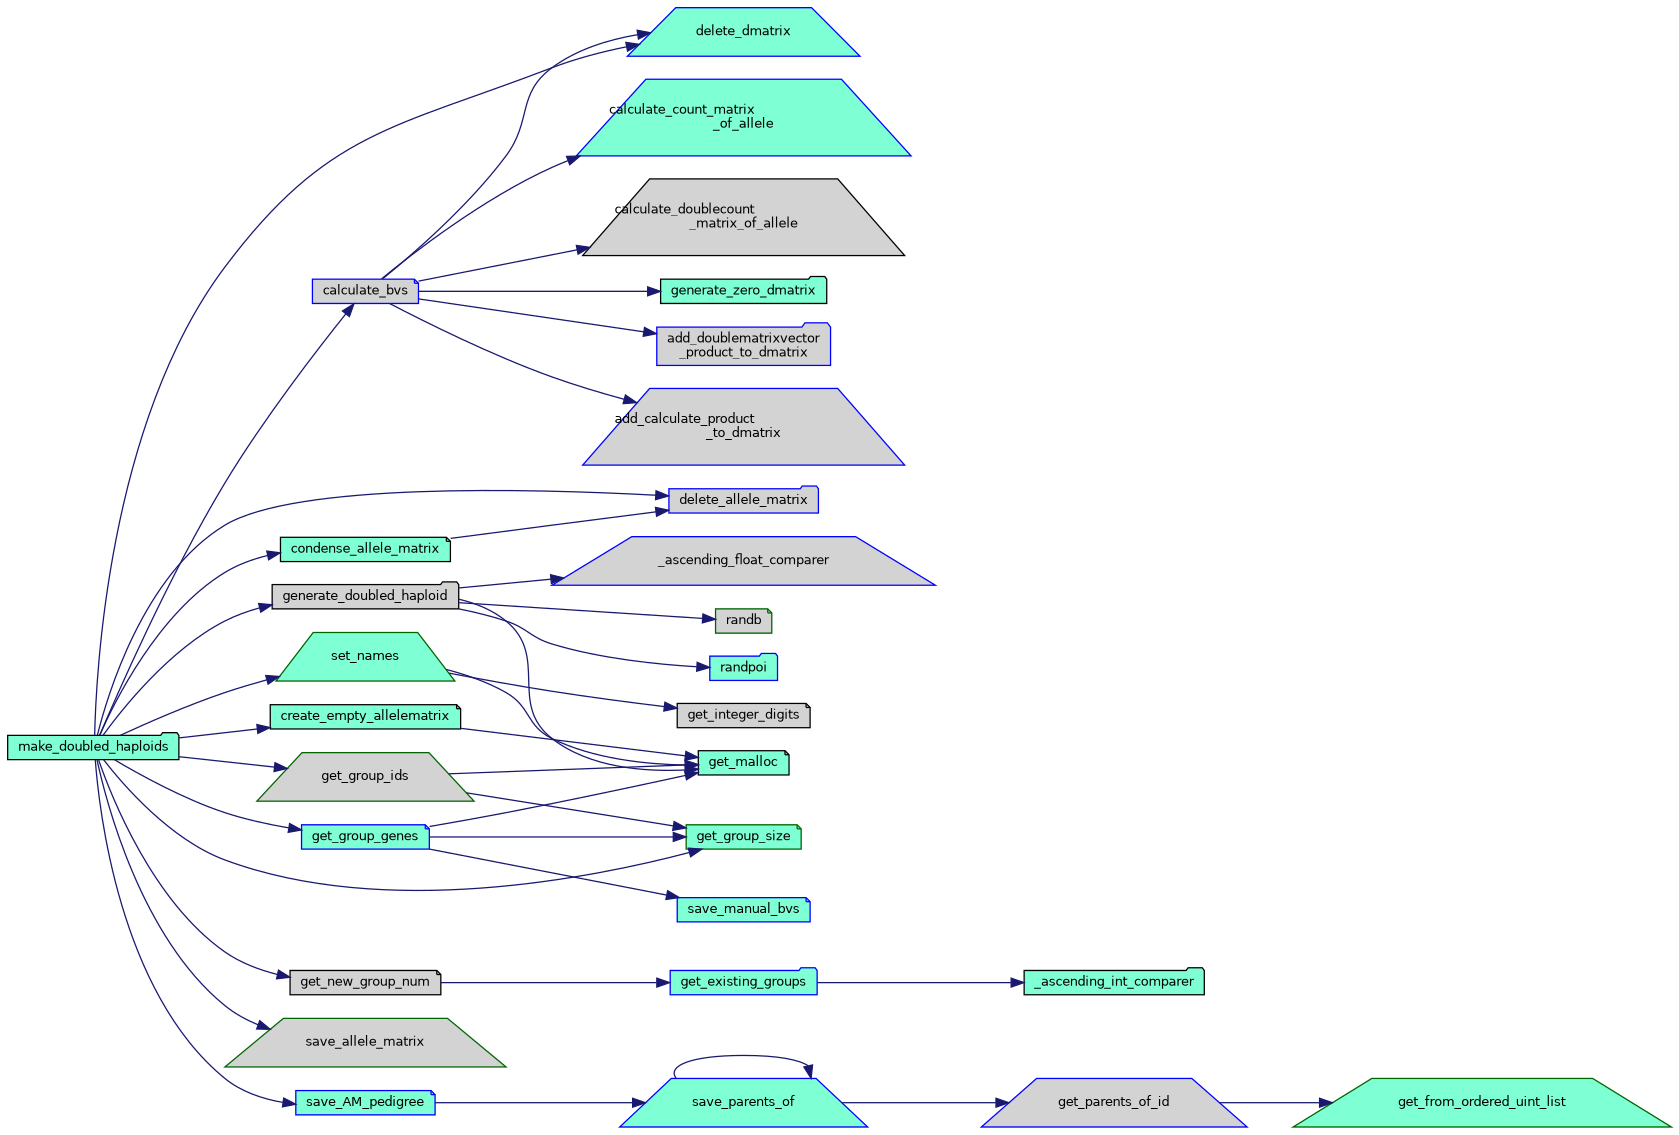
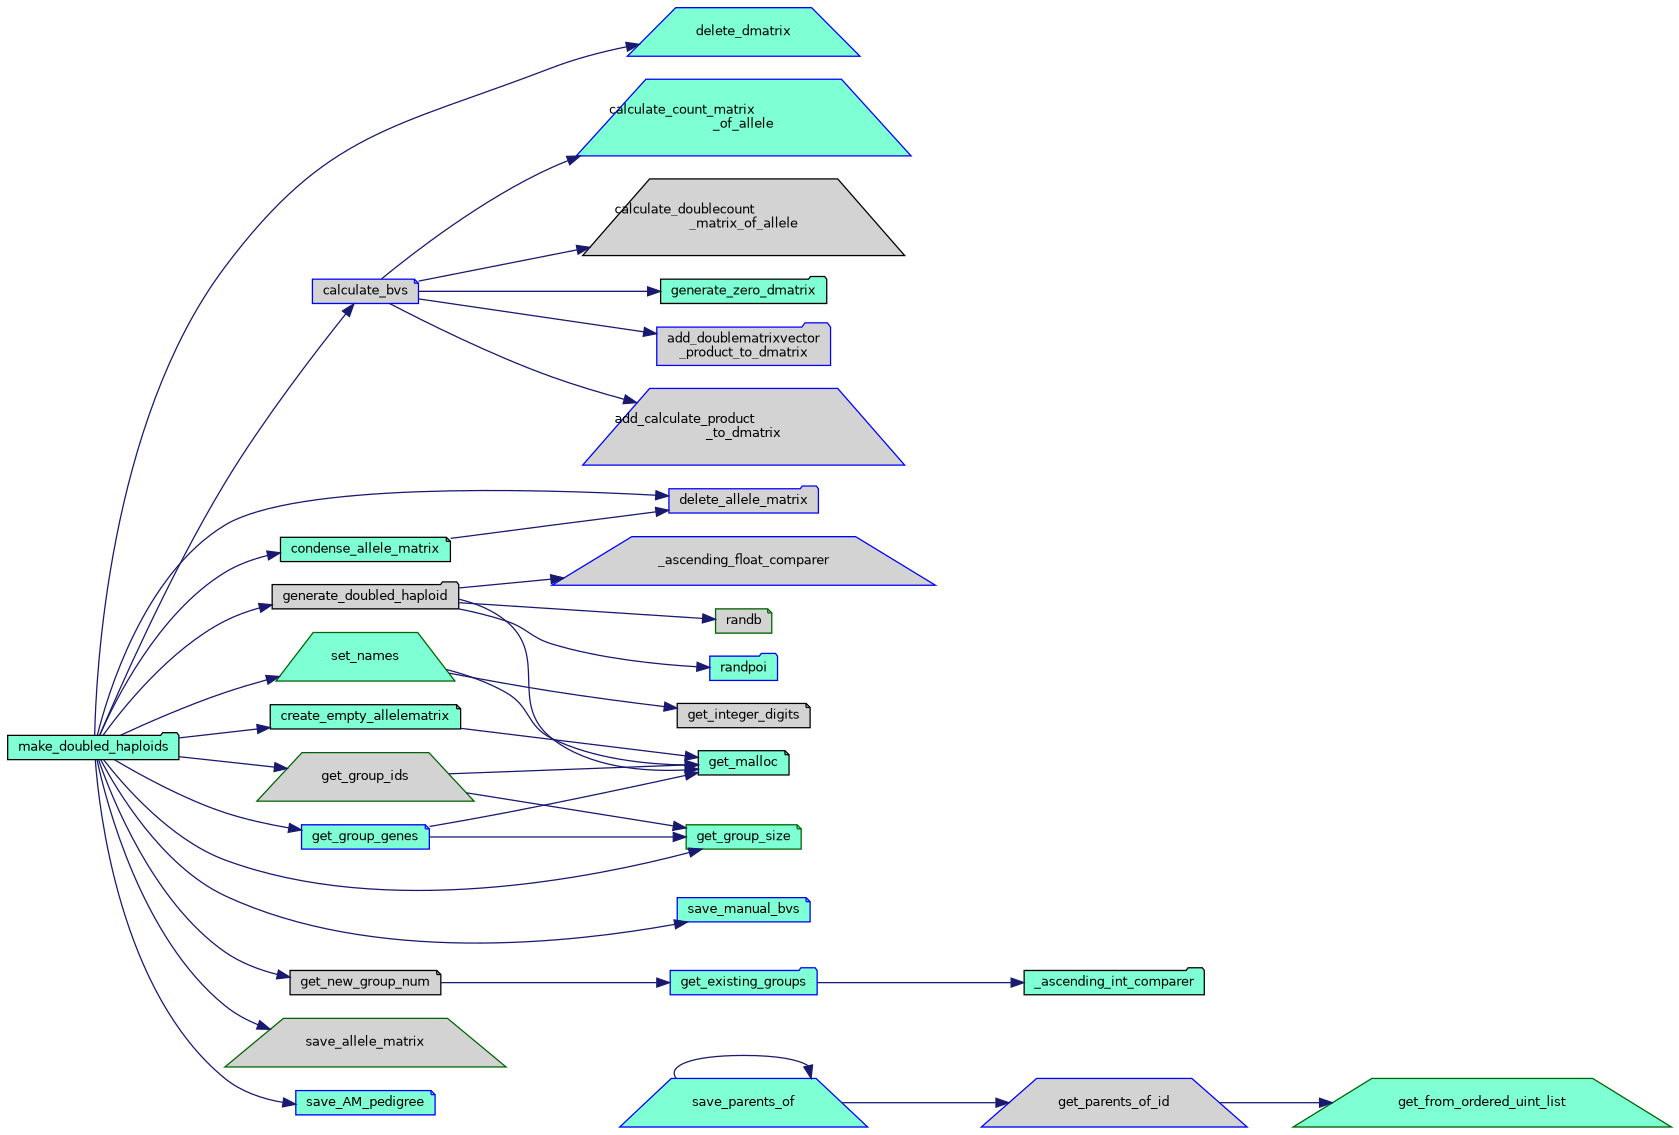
edge "calculate_bvs" -> "delete_dmatrix": removed
edge "get_group_genes" -> "save_manual_bvs": now "make_doubled_haploids" -> "save_manual_bvs"
edge "save_AM_pedigree" -> "save_parents_of": removed
